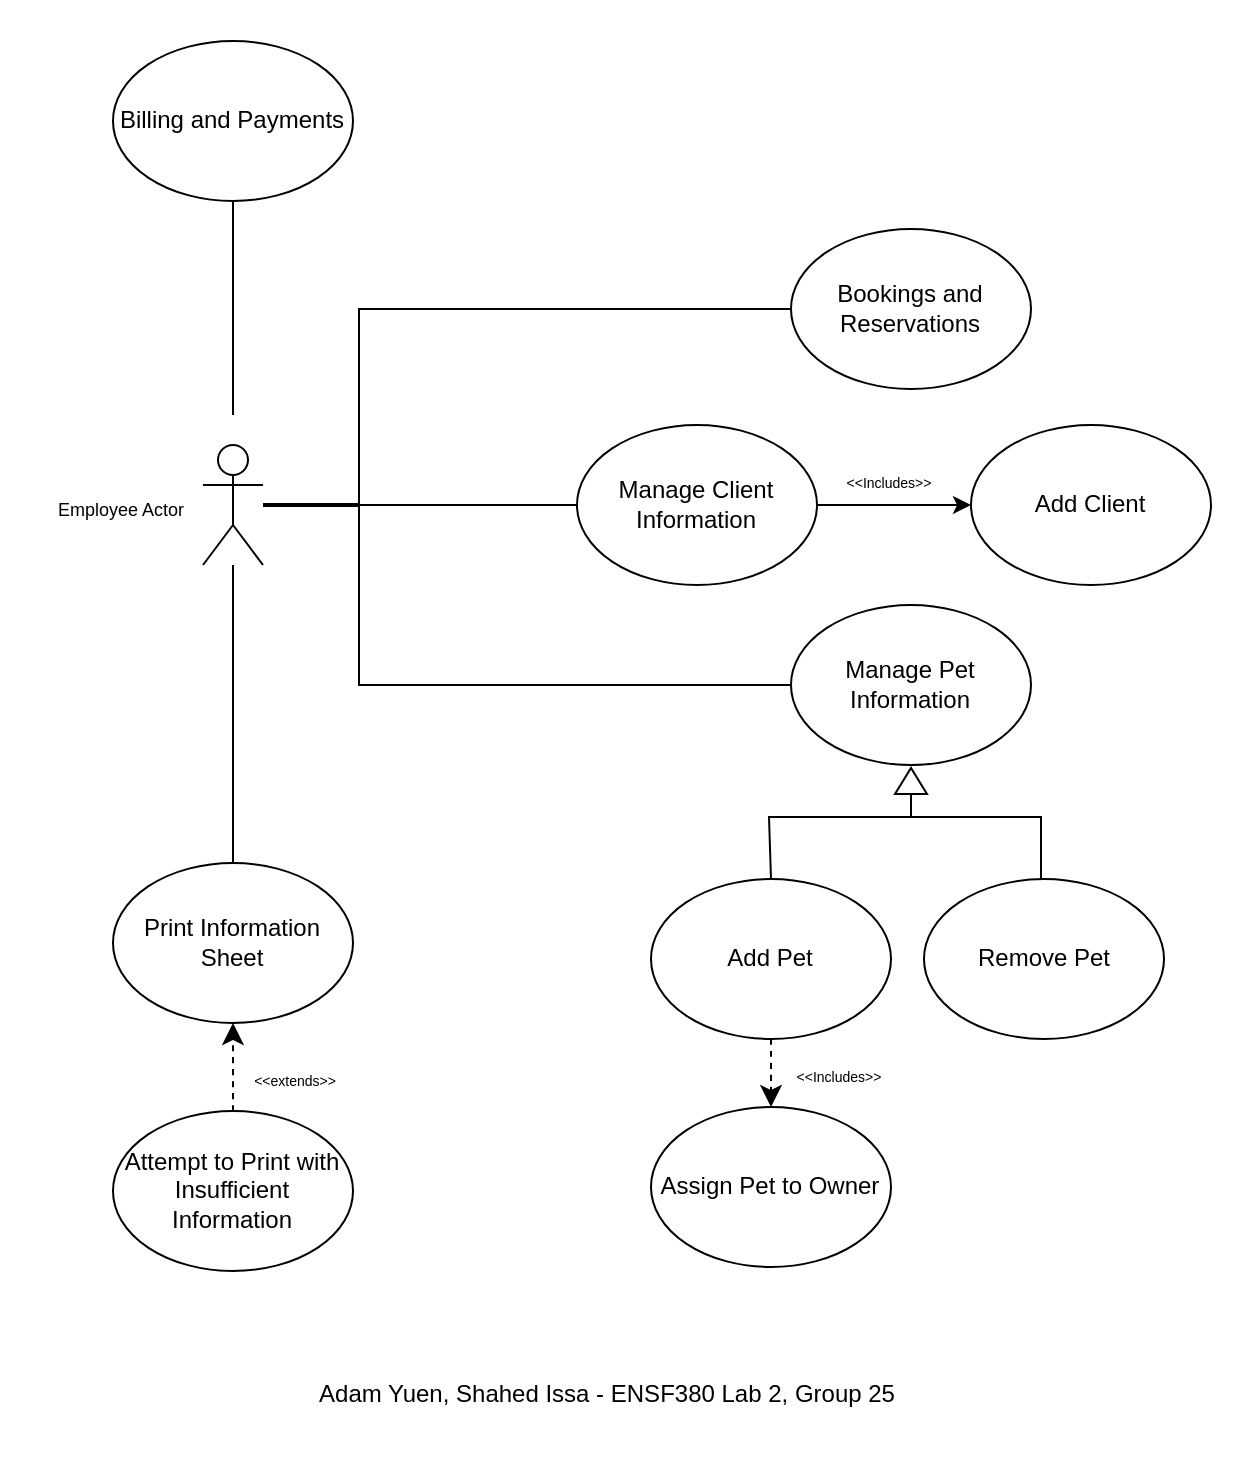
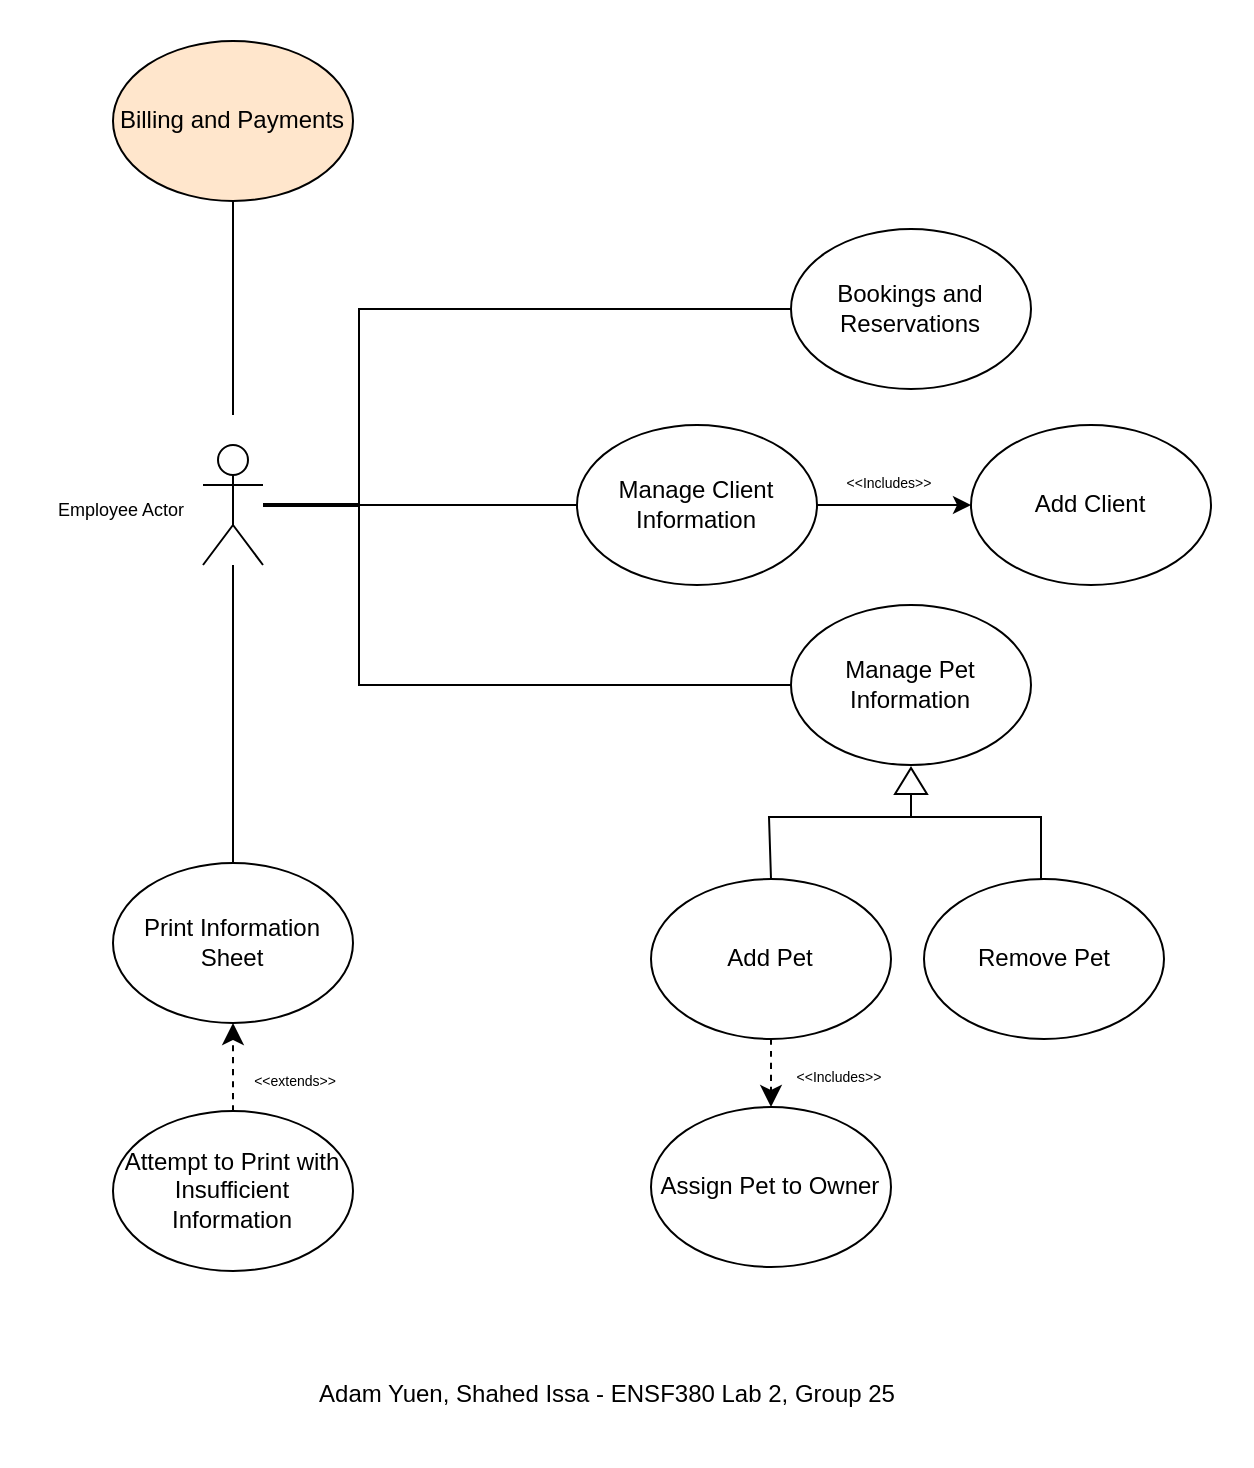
node "Billing and Payments": fillcolor #ffffff -> #ffe6cc
